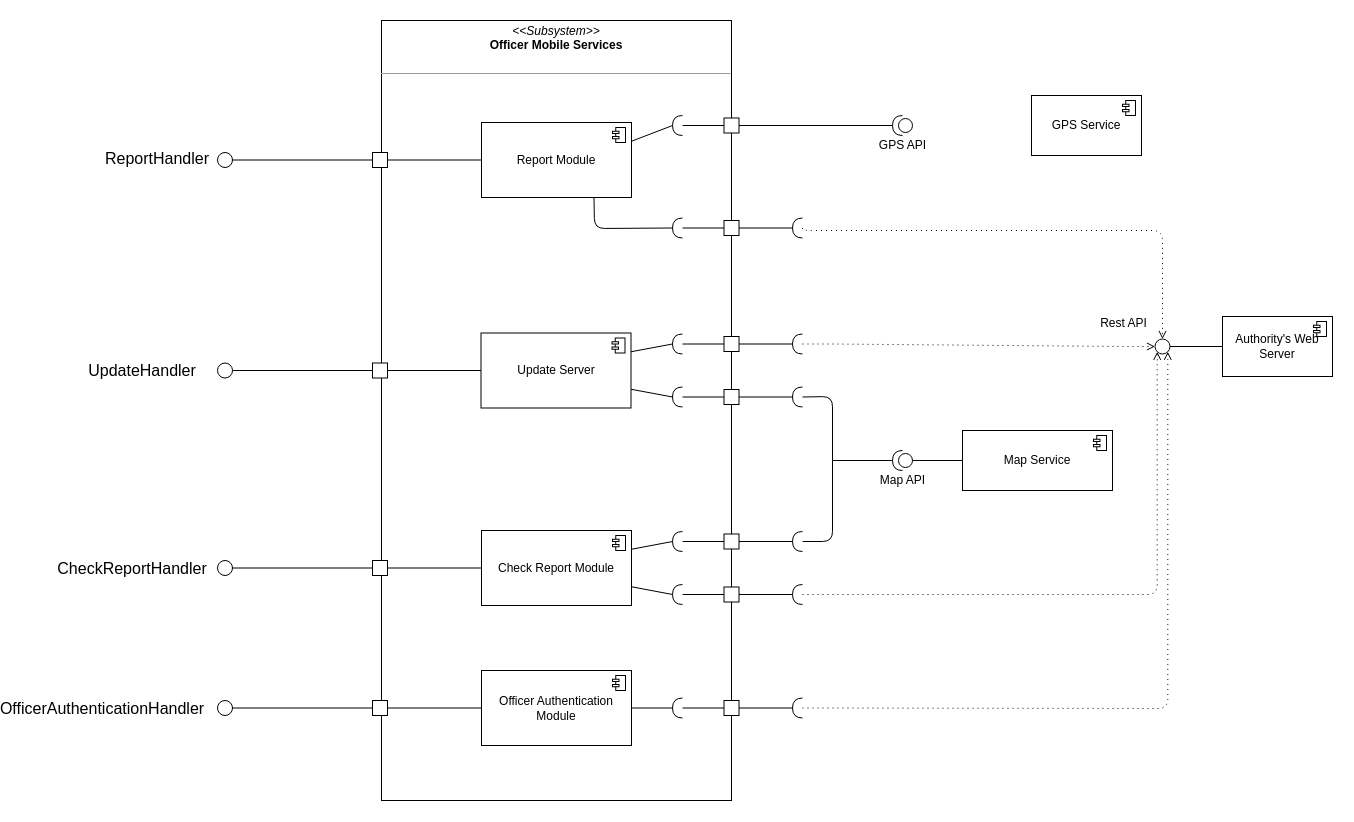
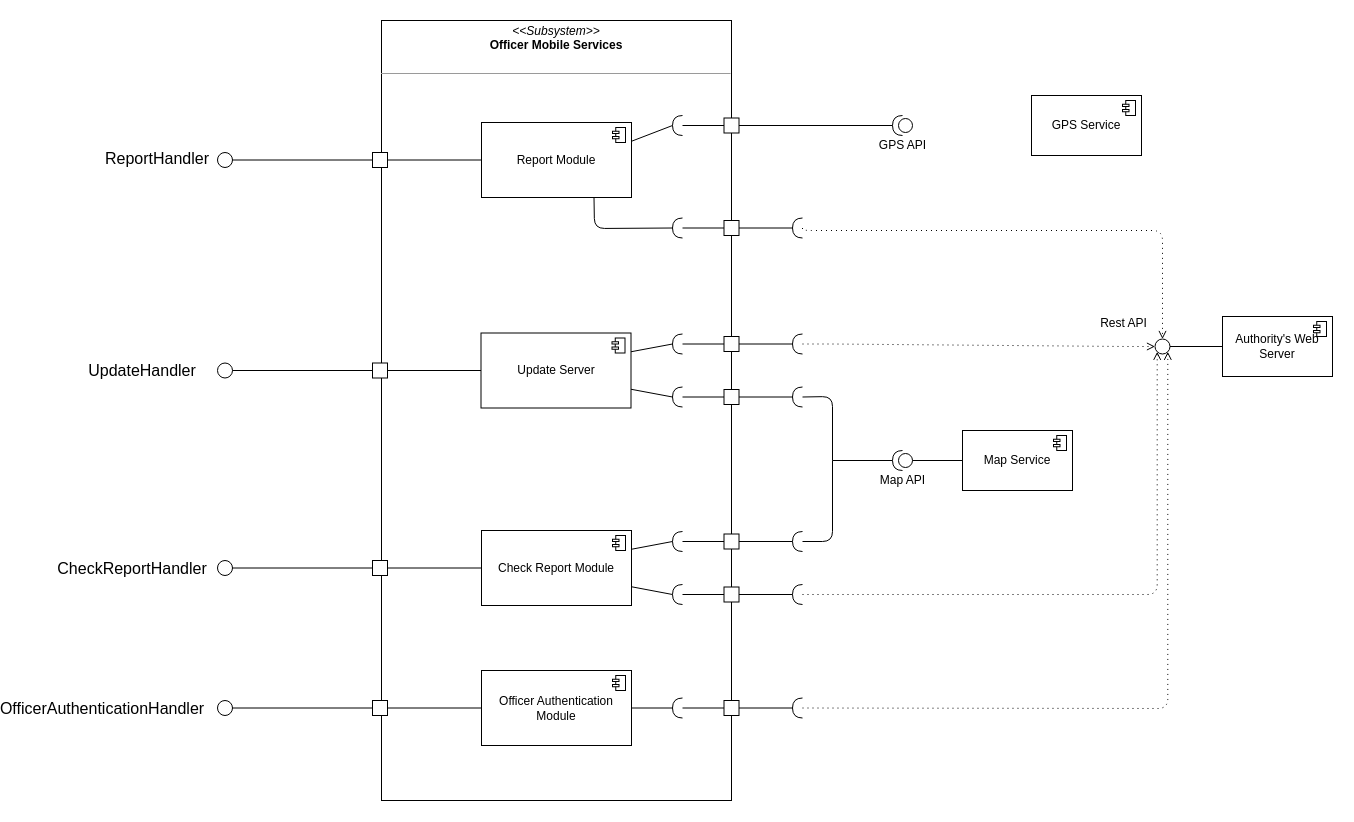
node "Map Service": size 150x60 -> 110x60
